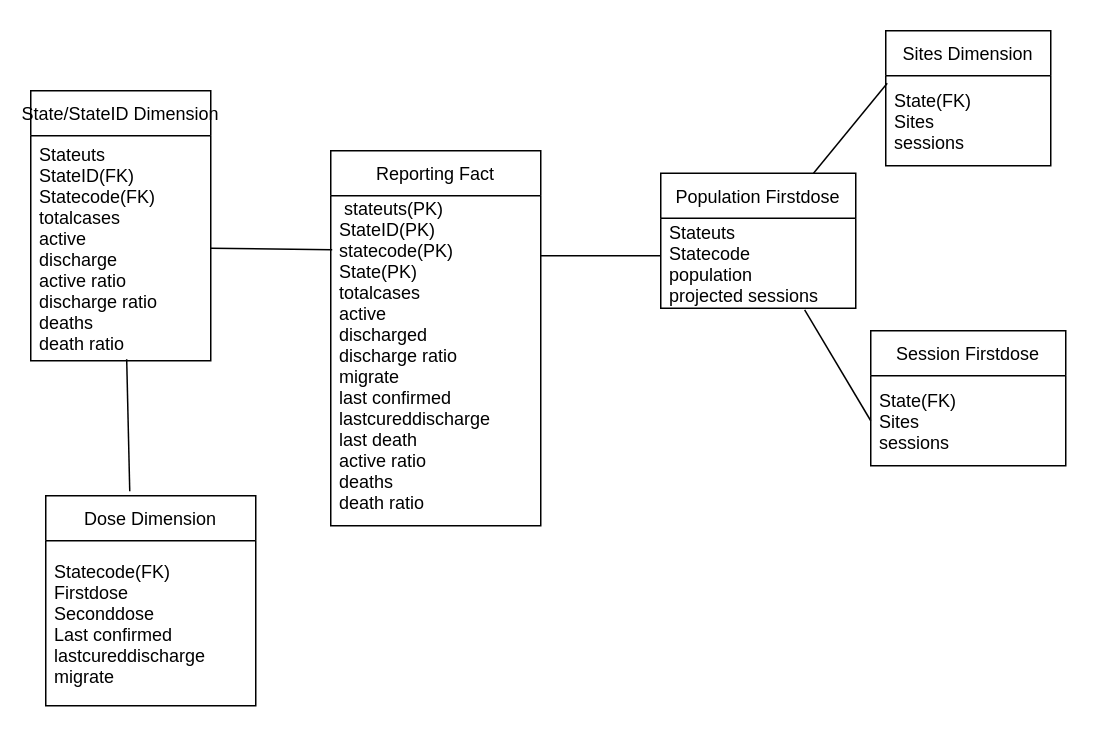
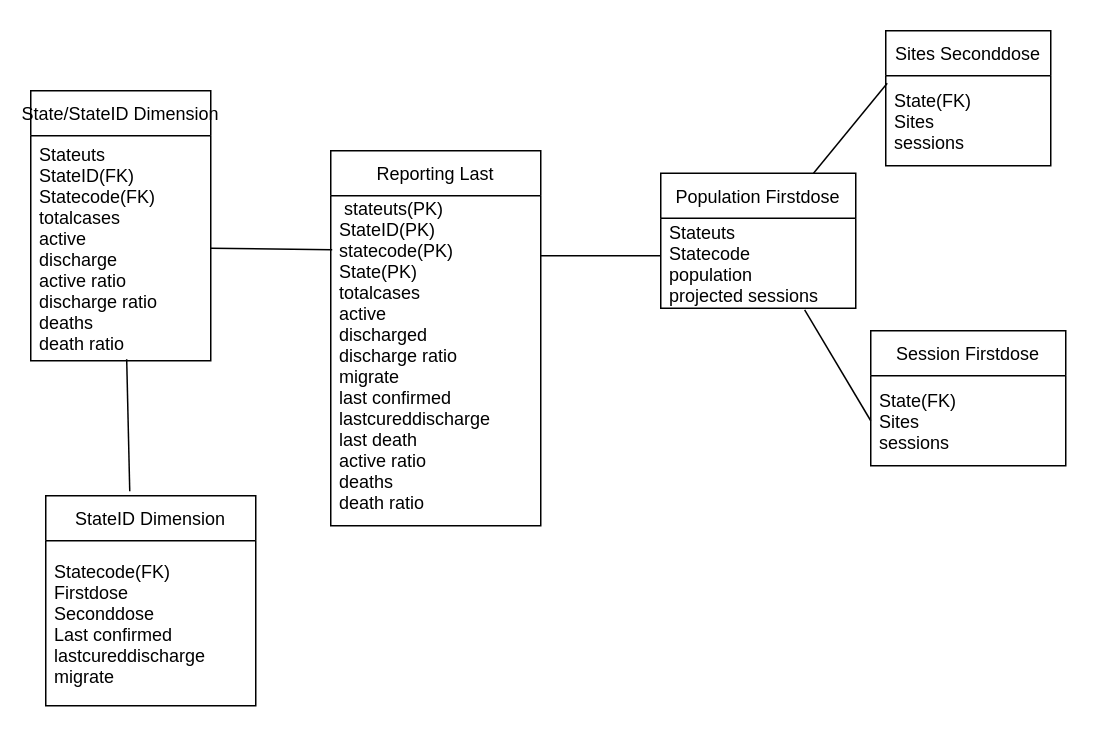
node "Sites Dimension": label "Sites Dimension" -> "Sites Seconddose"
node "Reporting Fact": label "Reporting Fact" -> "Reporting Last"
node "Dose Dimension": label "Dose Dimension" -> "StateID Dimension"
